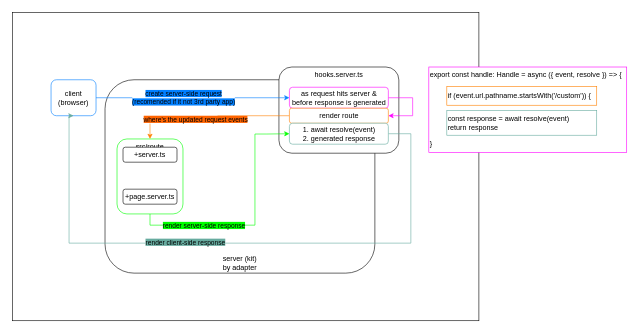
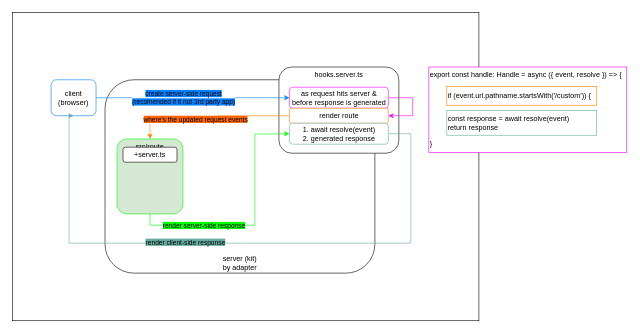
node "src/route": fillcolor #ffffff -> #d5e8d4
node "+page.server.ts": removed
